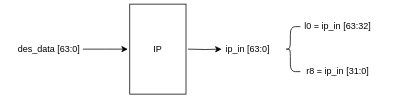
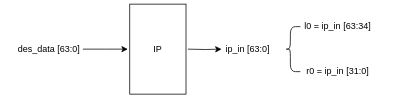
node "l0 = ip_in [63:32]": label "l0 = ip_in [63:32]" -> "l0 = ip_in [63:34]"
node "r8 = ip_in [31:0]": label "r8 = ip_in [31:0]" -> "r0 = ip_in [31:0]"
